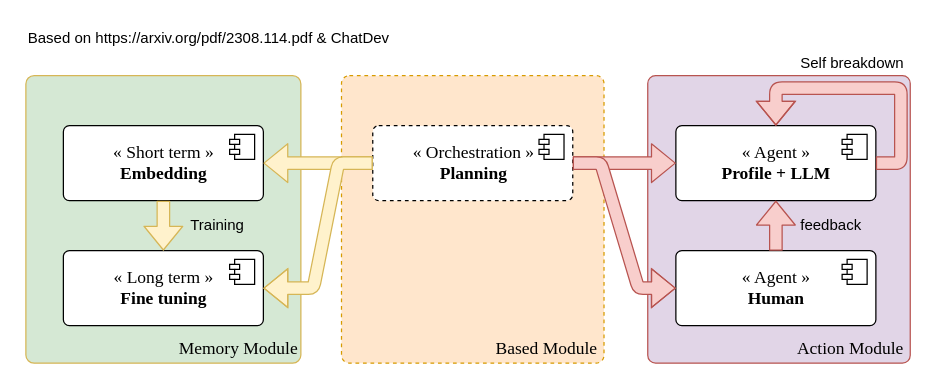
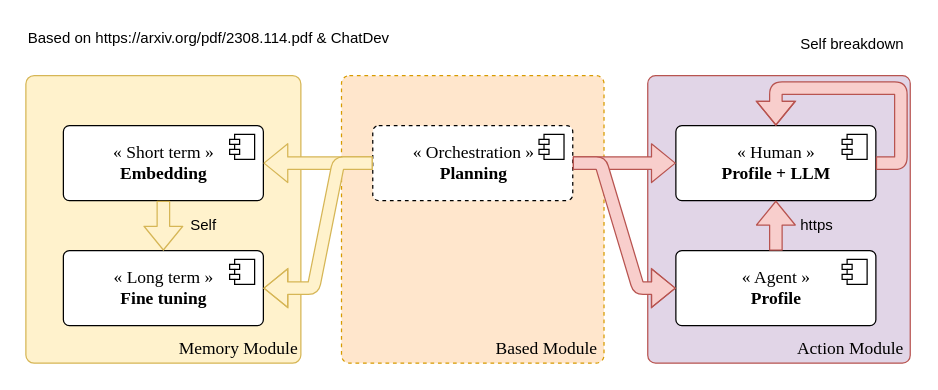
node "Self breakdown": moved (854, 63) -> (854, 44)
node "« Agent » Profile + LLM": label "« Agent » Profile + LLM" -> "« Human » Profile + LLM"
node "Memory Module": fillcolor #d5e8d4 -> #fff2cc
node "Training": label "Training" -> "Self"
node "feedback": label "feedback" -> "https"
node "« Agent »Human": label "« Agent »Human" -> "« Agent »Profile"
